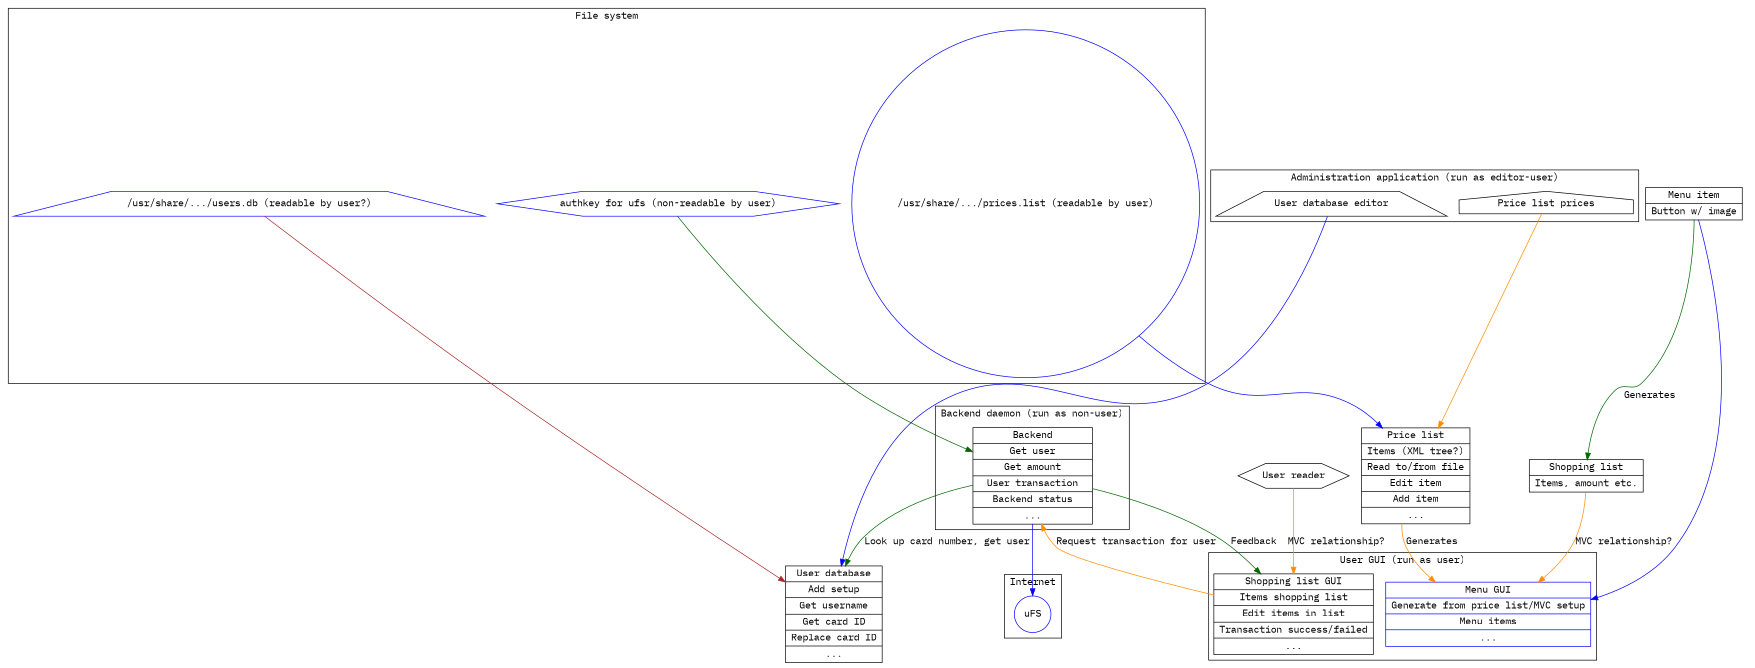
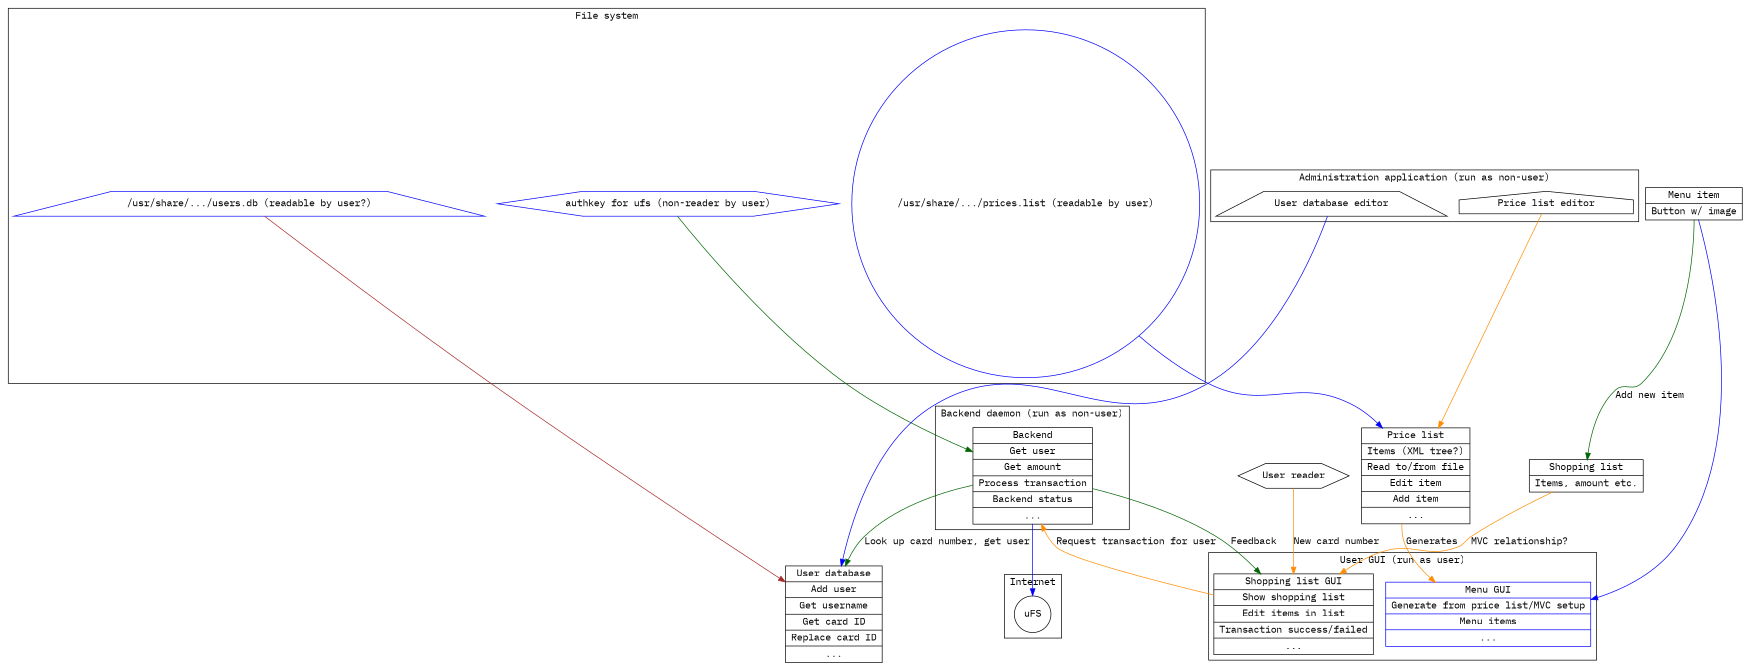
cluster "Administration application (run as editor-user)": label "Administration application (run as editor-user)" -> "Administration application (run as non-user)"
node "authkey for ufs (non-readable by user)": label "authkey for ufs (non-readable by user)" -> "authkey for ufs (non-reader by user)"
node "Price list prices": label "Price list prices" -> "Price list editor"
edge "Menu item" -> "Shopping list": label "Generates" -> "Add new item"
node "Backend": text "User transaction" -> "Process transaction"
edge "Shopping list" -> "Menu GUI": now "Shopping list" -> "Shopping list GUI"
edge "User reader" -> "Shopping list GUI": label "MVC relationship?" -> "New card number"
node "User database": text "Add setup" -> "Add user"
node "Shopping list GUI": text "Items shopping list" -> "Show shopping list"
node "uFS": color blue -> black
